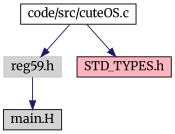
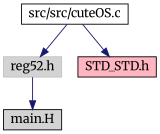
node "code/src/cuteOS.c": label "code/src/cuteOS.c" -> "src/src/cuteOS.c"
node "reg59.h": label "reg59.h" -> "reg52.h"
node "STD_TYPES.h": label "STD_TYPES.h" -> "STD_STD.h"
